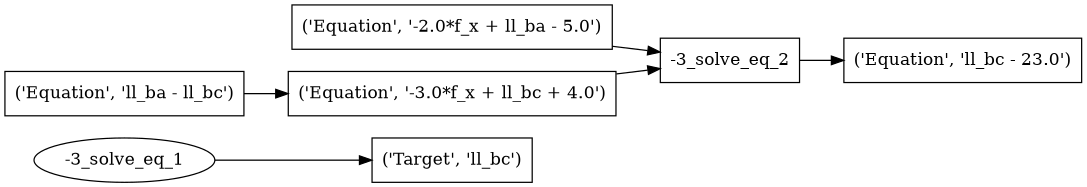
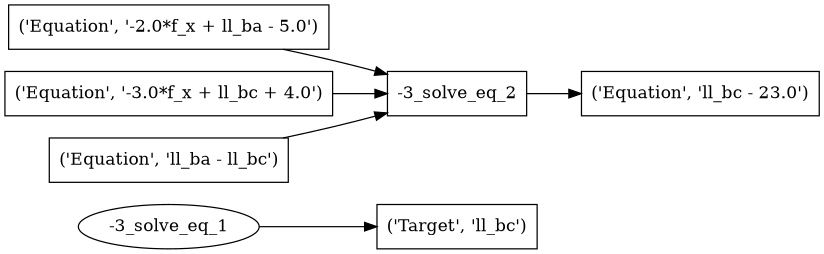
edge "('Equation', 'll_ba - ll_bc')" -> "('Equation', '-3.0*f_x + ll_bc + 4.0')": now "('Equation', 'll_ba - ll_bc')" -> "-3_solve_eq_2"
